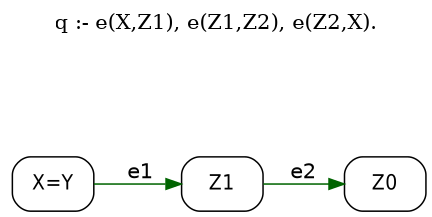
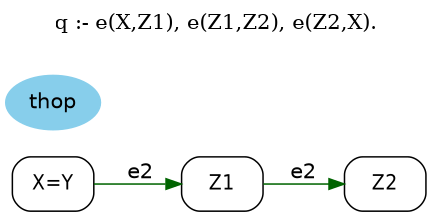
node "thop": added
edge "X=Y" -> "Z1": label "e1" -> "e2"
node "Z0": label "Z0" -> "Z2"
